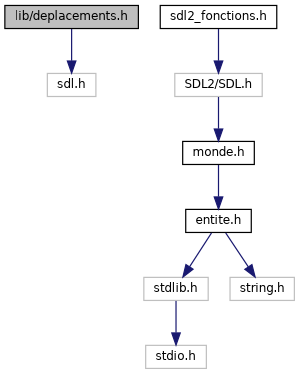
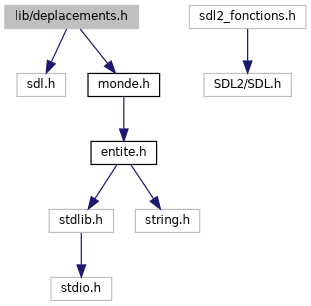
node "lib/deplacements.h": color black -> grey75
node "sdl2_fonctions.h": color black -> grey75
edge "SDL2/SDL.h" -> "monde.h": now "lib/deplacements.h" -> "monde.h"
